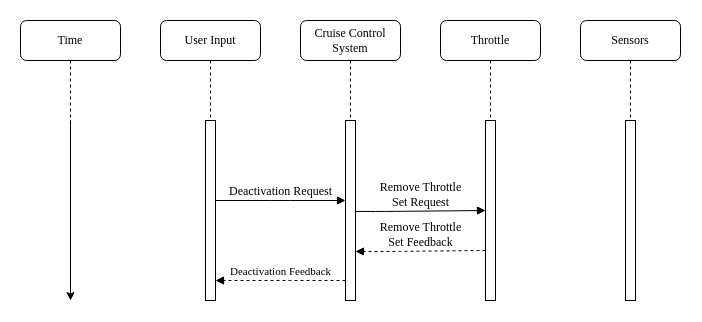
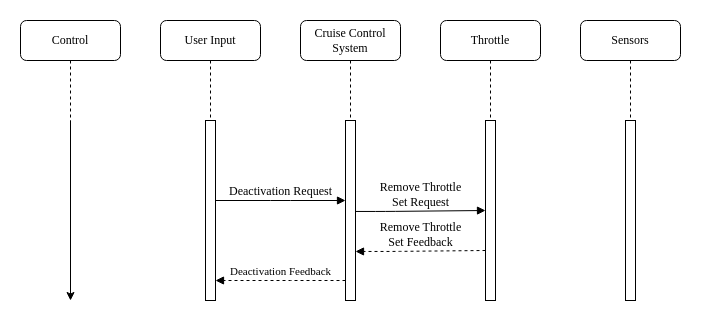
node "Time": label "Time" -> "Control"
